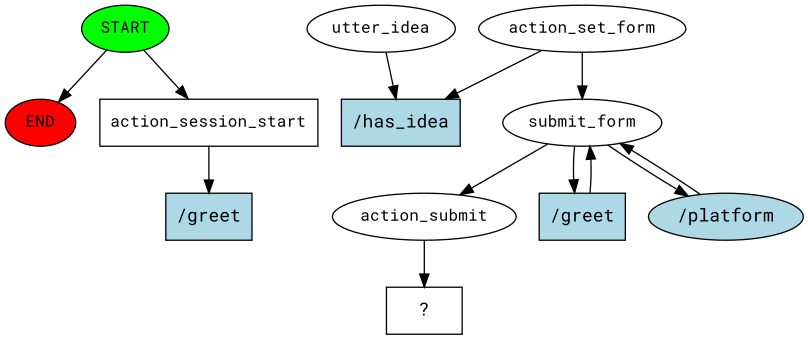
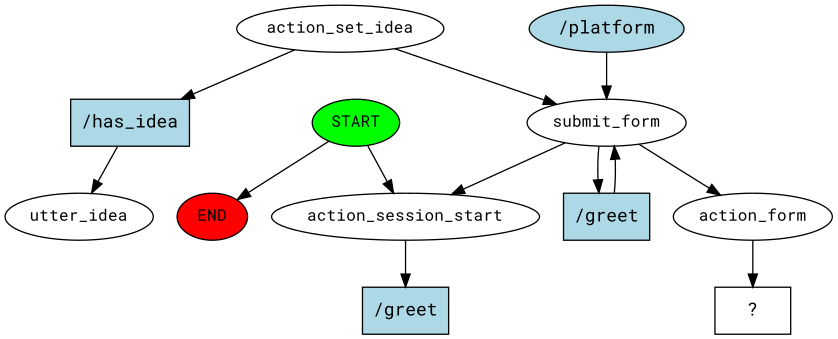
node "action_set_form": label "action_set_form" -> "action_set_idea"
edge "utter_idea" -> "/has_idea": reversed
node "action_session_start": shape box -> ellipse
edge "submit_form" -> "/platform": now "submit_form" -> "action_session_start"
node "action_submit": label "action_submit" -> "action_form"
